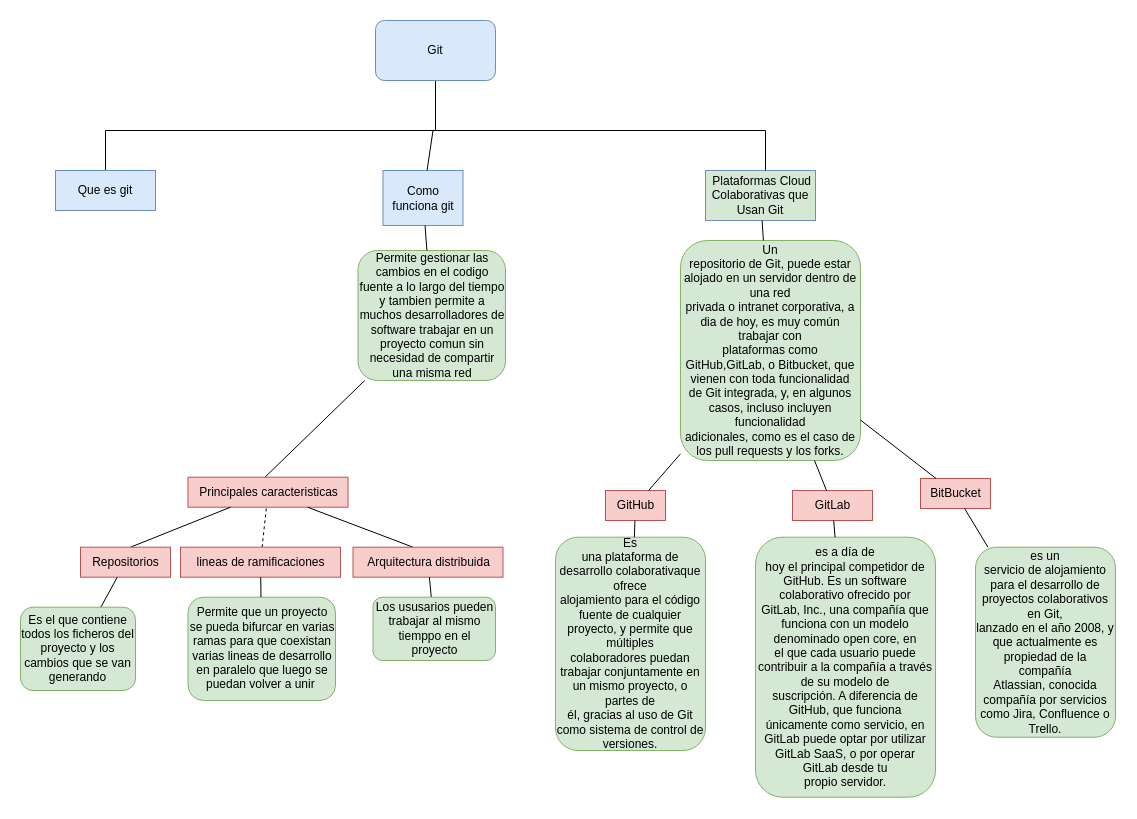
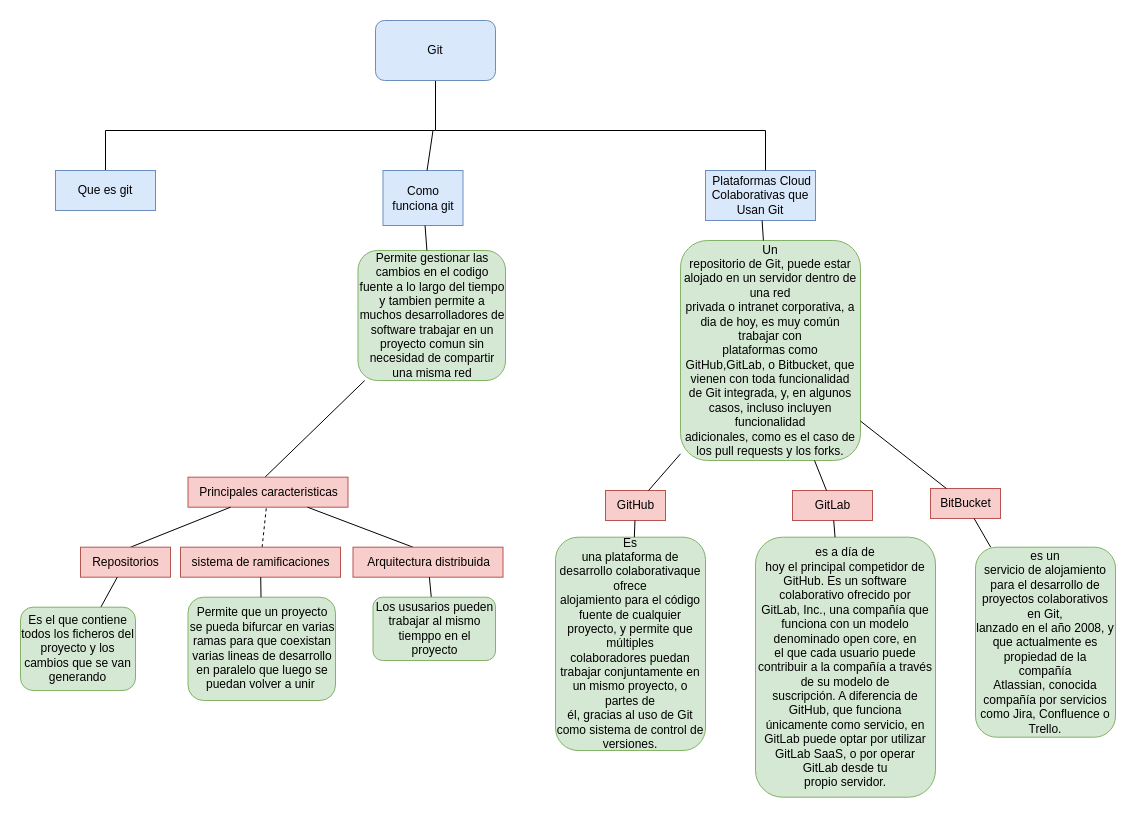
node "Plataformas Cloud Colaborativas que Usan Git": fillcolor #d5e8d4 -> #dae8fc
node "BitBucket": moved (956, 494) -> (966, 504)
node "lineas de ramificaciones": label "lineas de ramificaciones" -> "sistema de ramificaciones"
